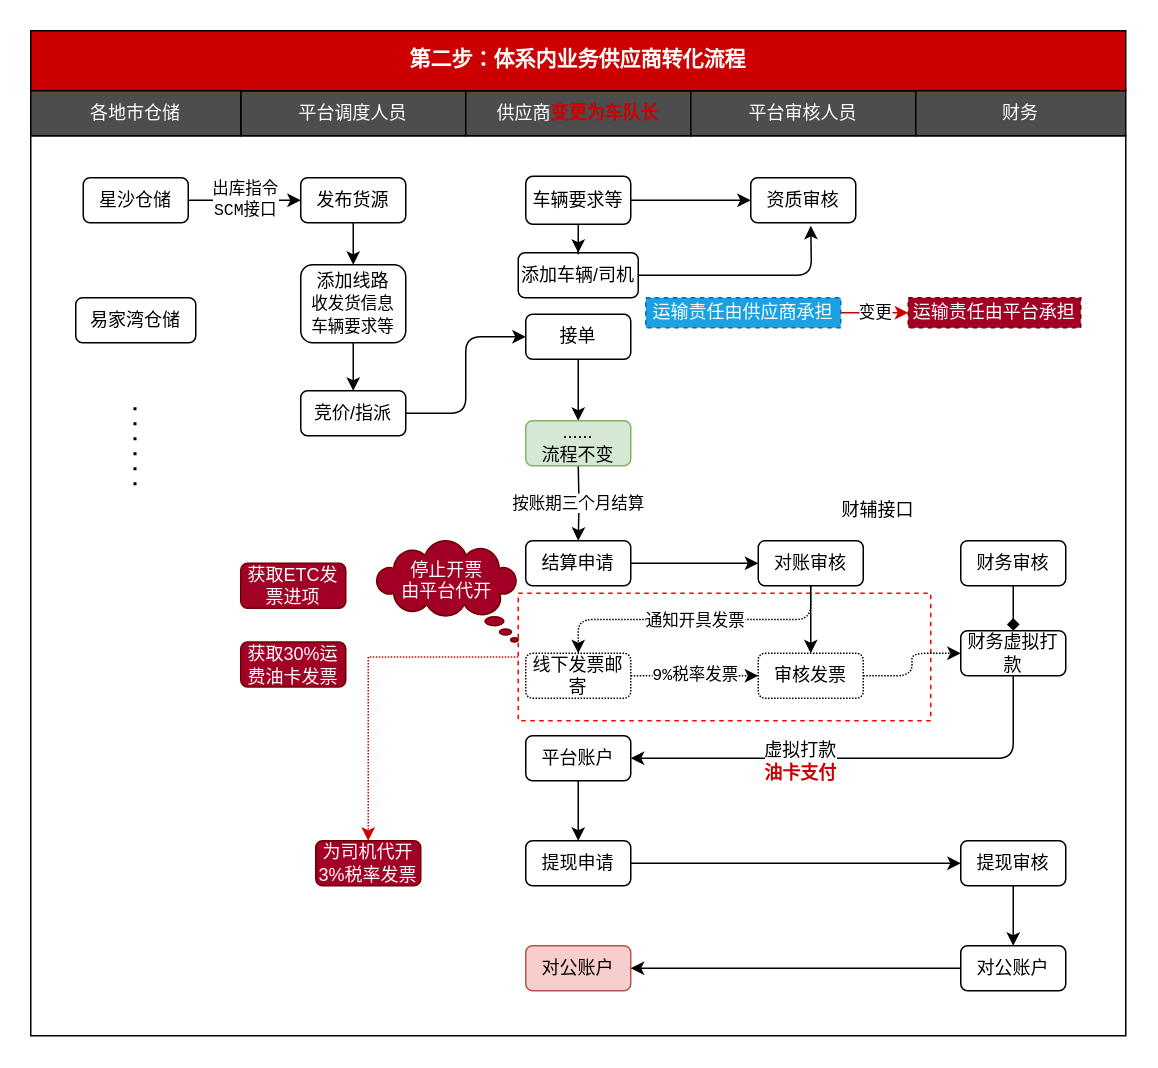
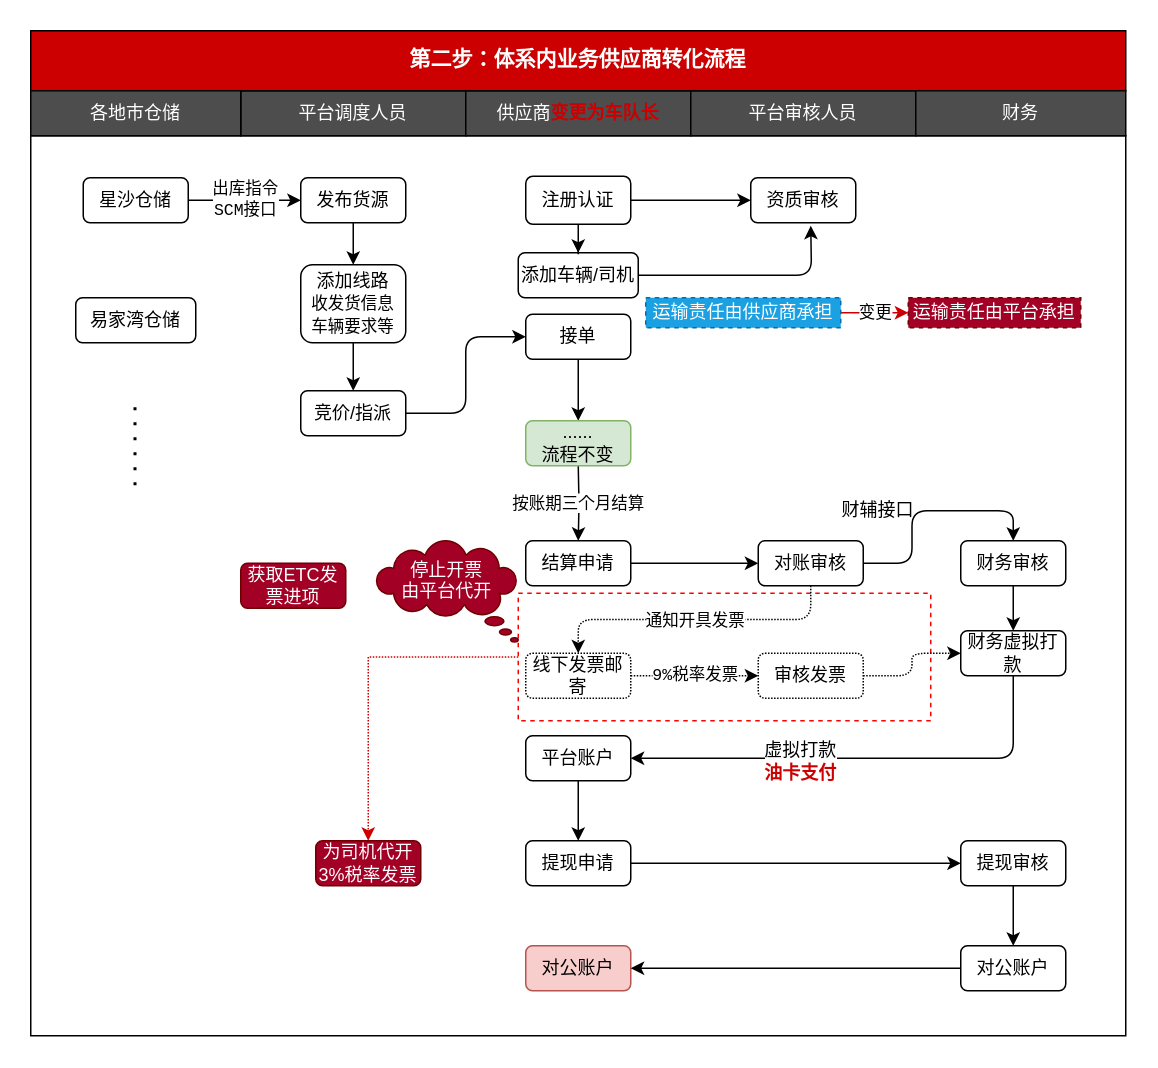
node "车辆要求等": label "车辆要求等" -> "注册认证"
edge "财务审核" -> "财务虚拟打款": arrowhead diamond -> classic
edge "对账审核" -> "审核发票": now "对账审核" -> "财务审核"
node "获取30%运费油卡发票": removed
